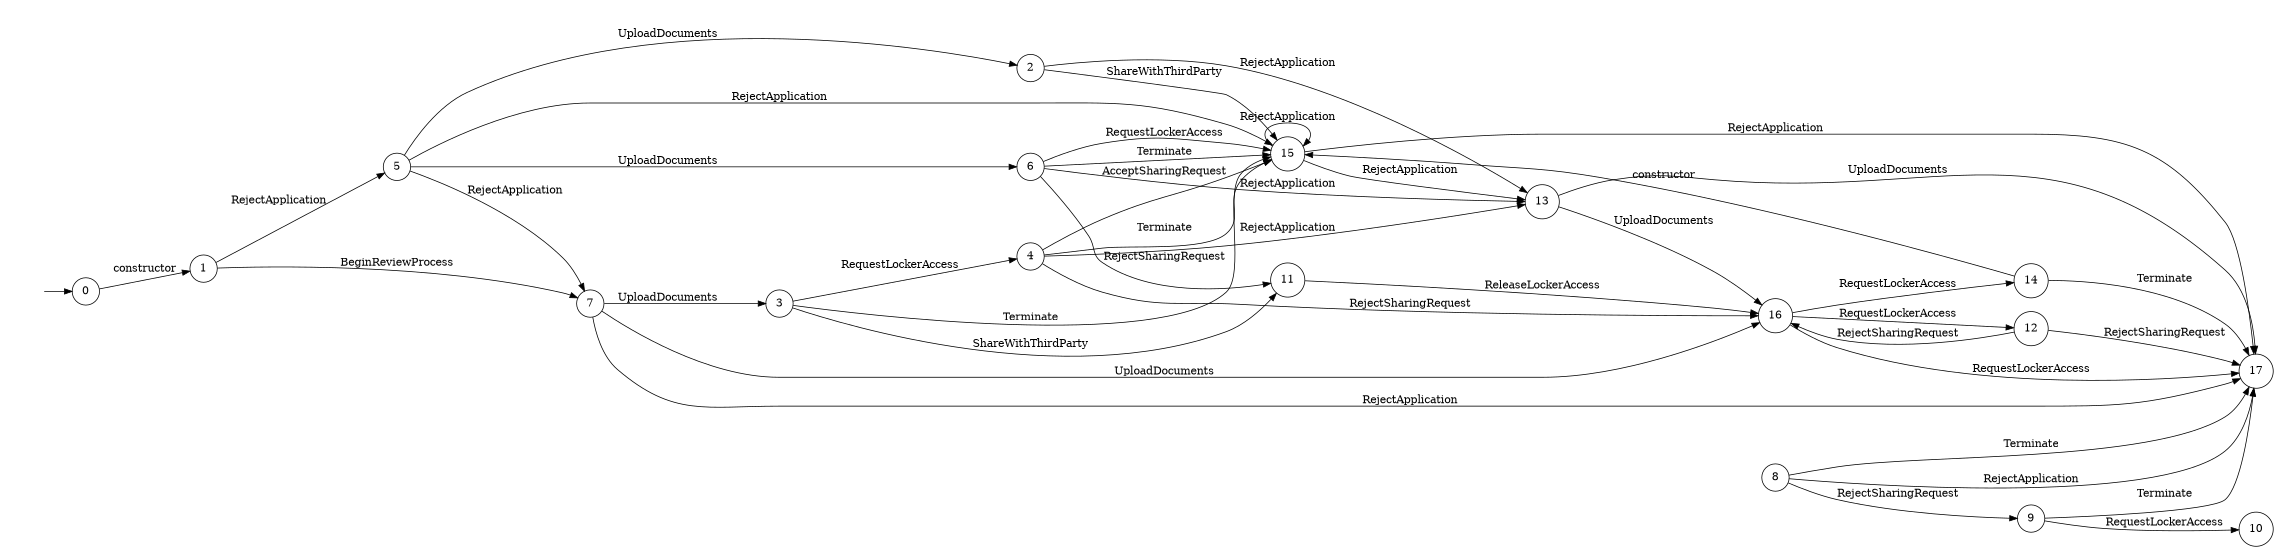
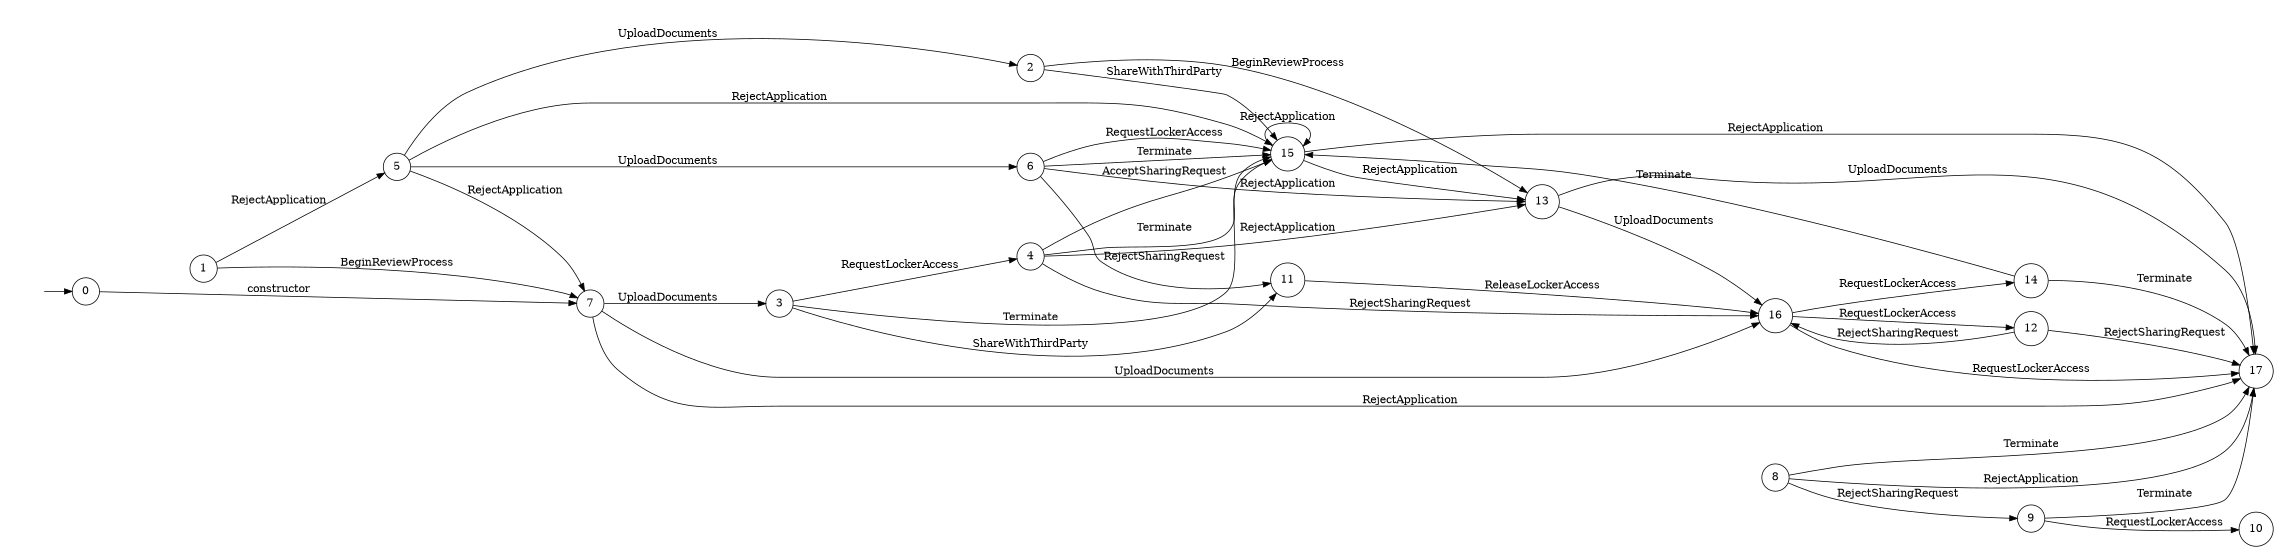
edge "2" -> "13": label "RejectApplication" -> "BeginReviewProcess"
edge "14" -> "15": label "constructor" -> "Terminate"
edge "0" -> "1": now "0" -> "7"
